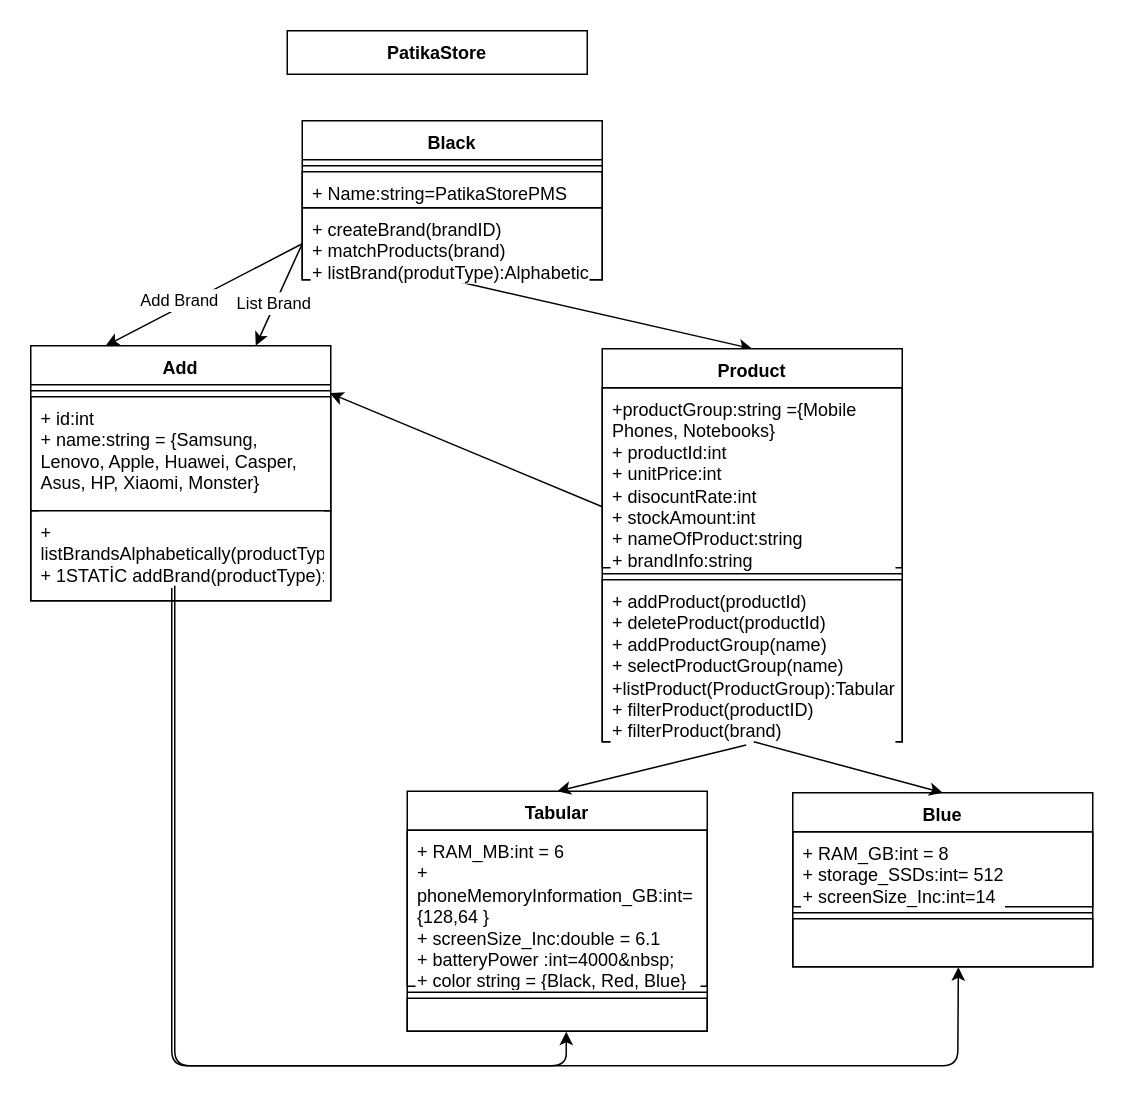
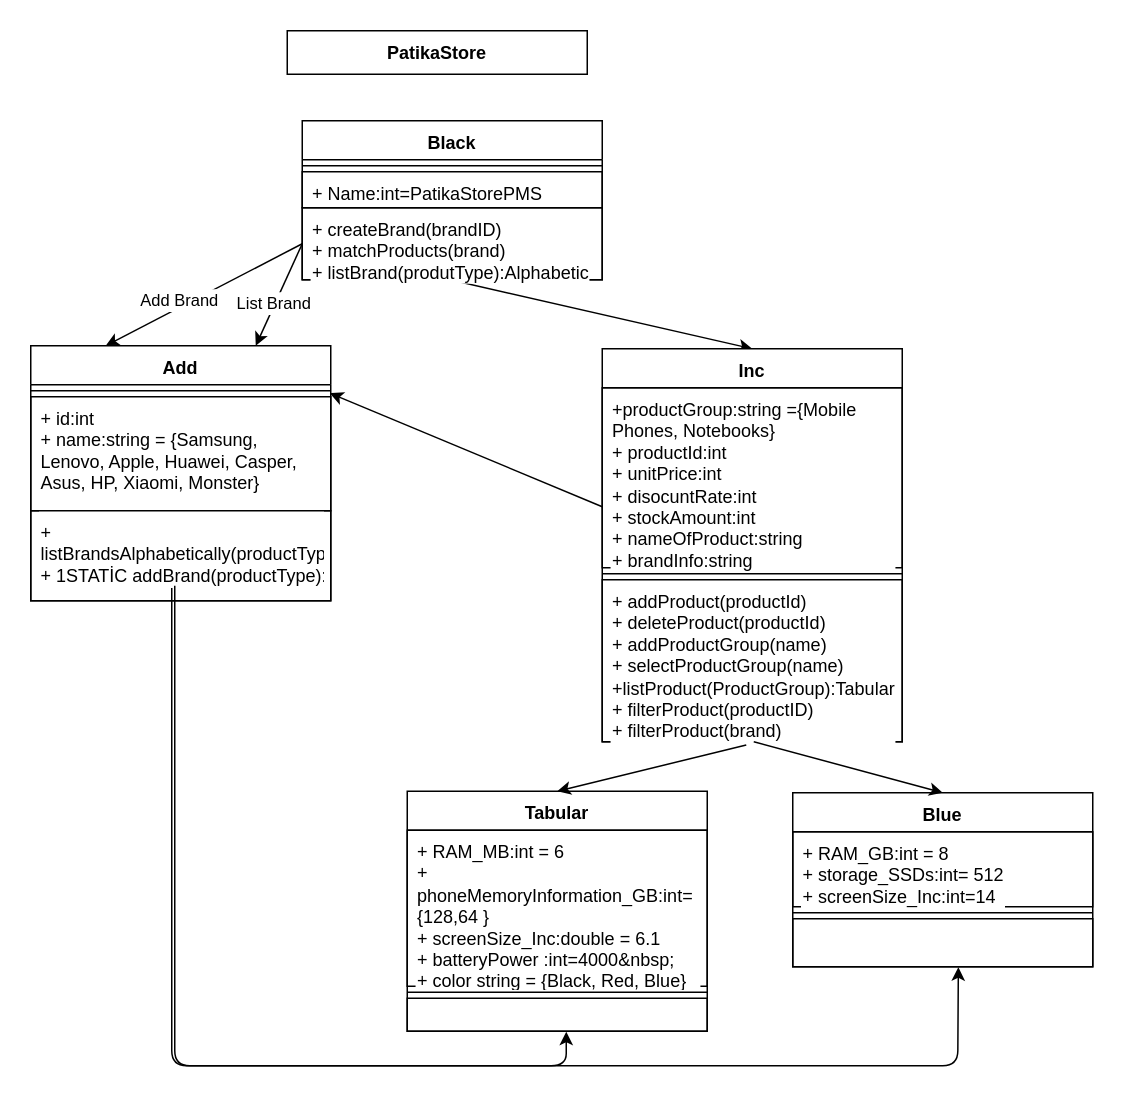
node "+ Name:string=PatikaStorePMS": label "+ Name:string=PatikaStorePMS" -> "+ Name:int=PatikaStorePMS"
node "Product": label "Product" -> "Inc"
